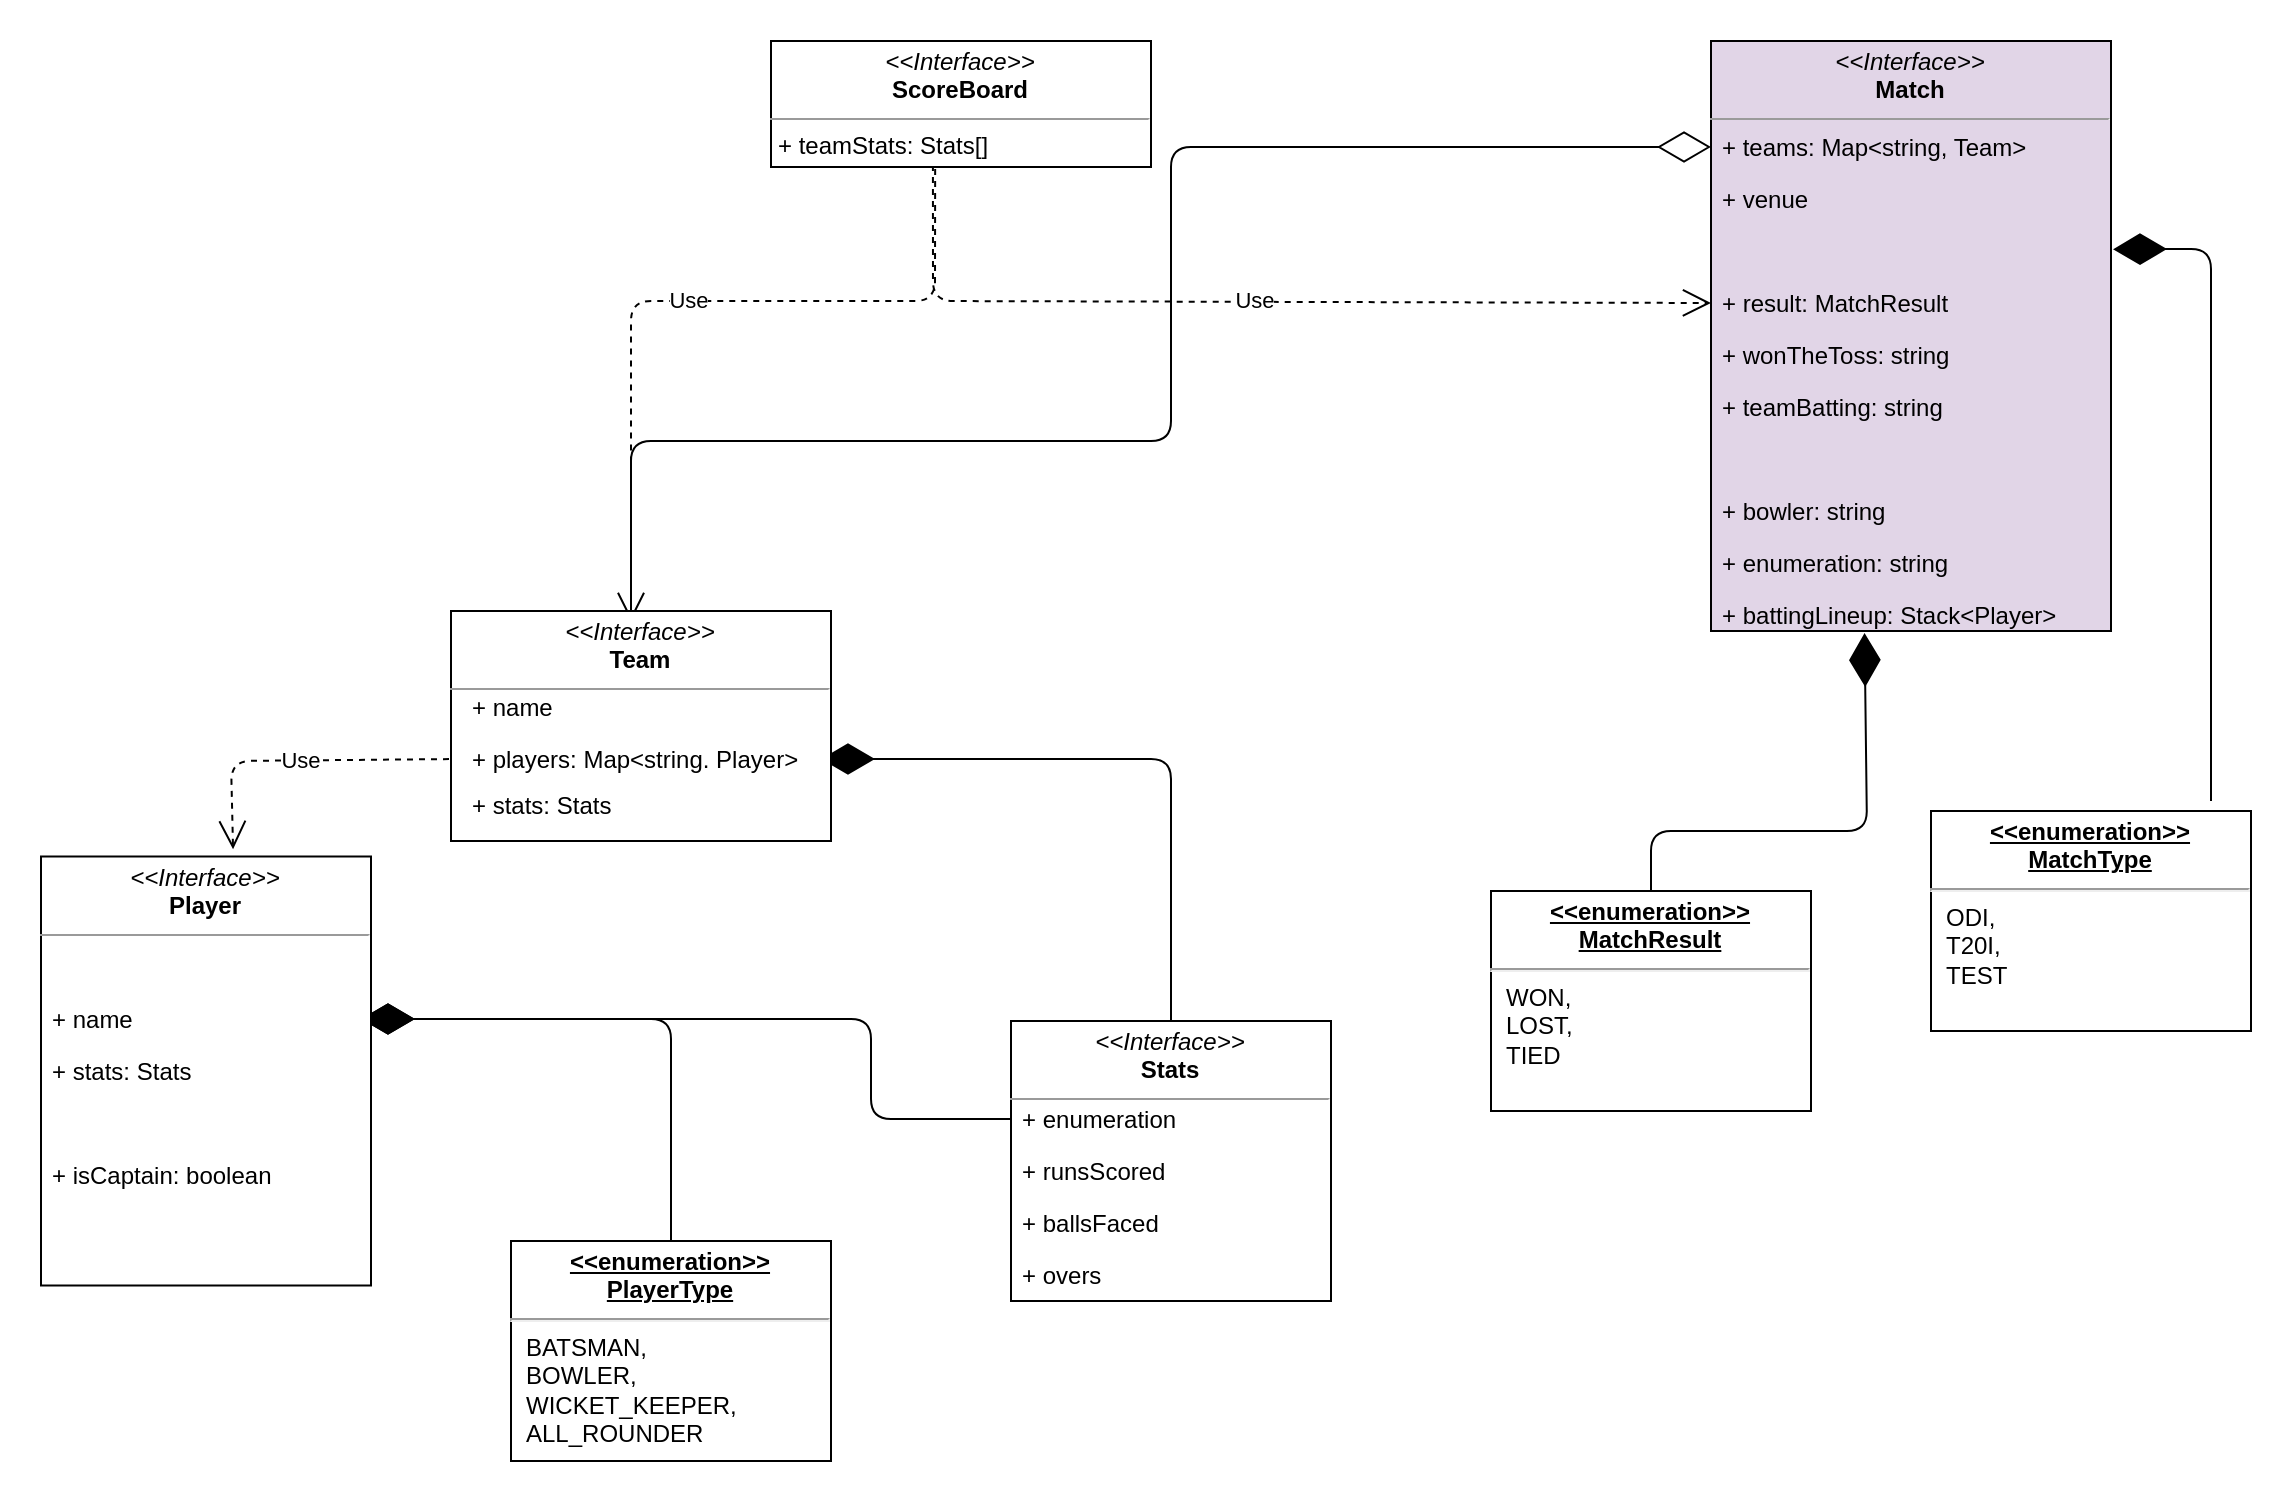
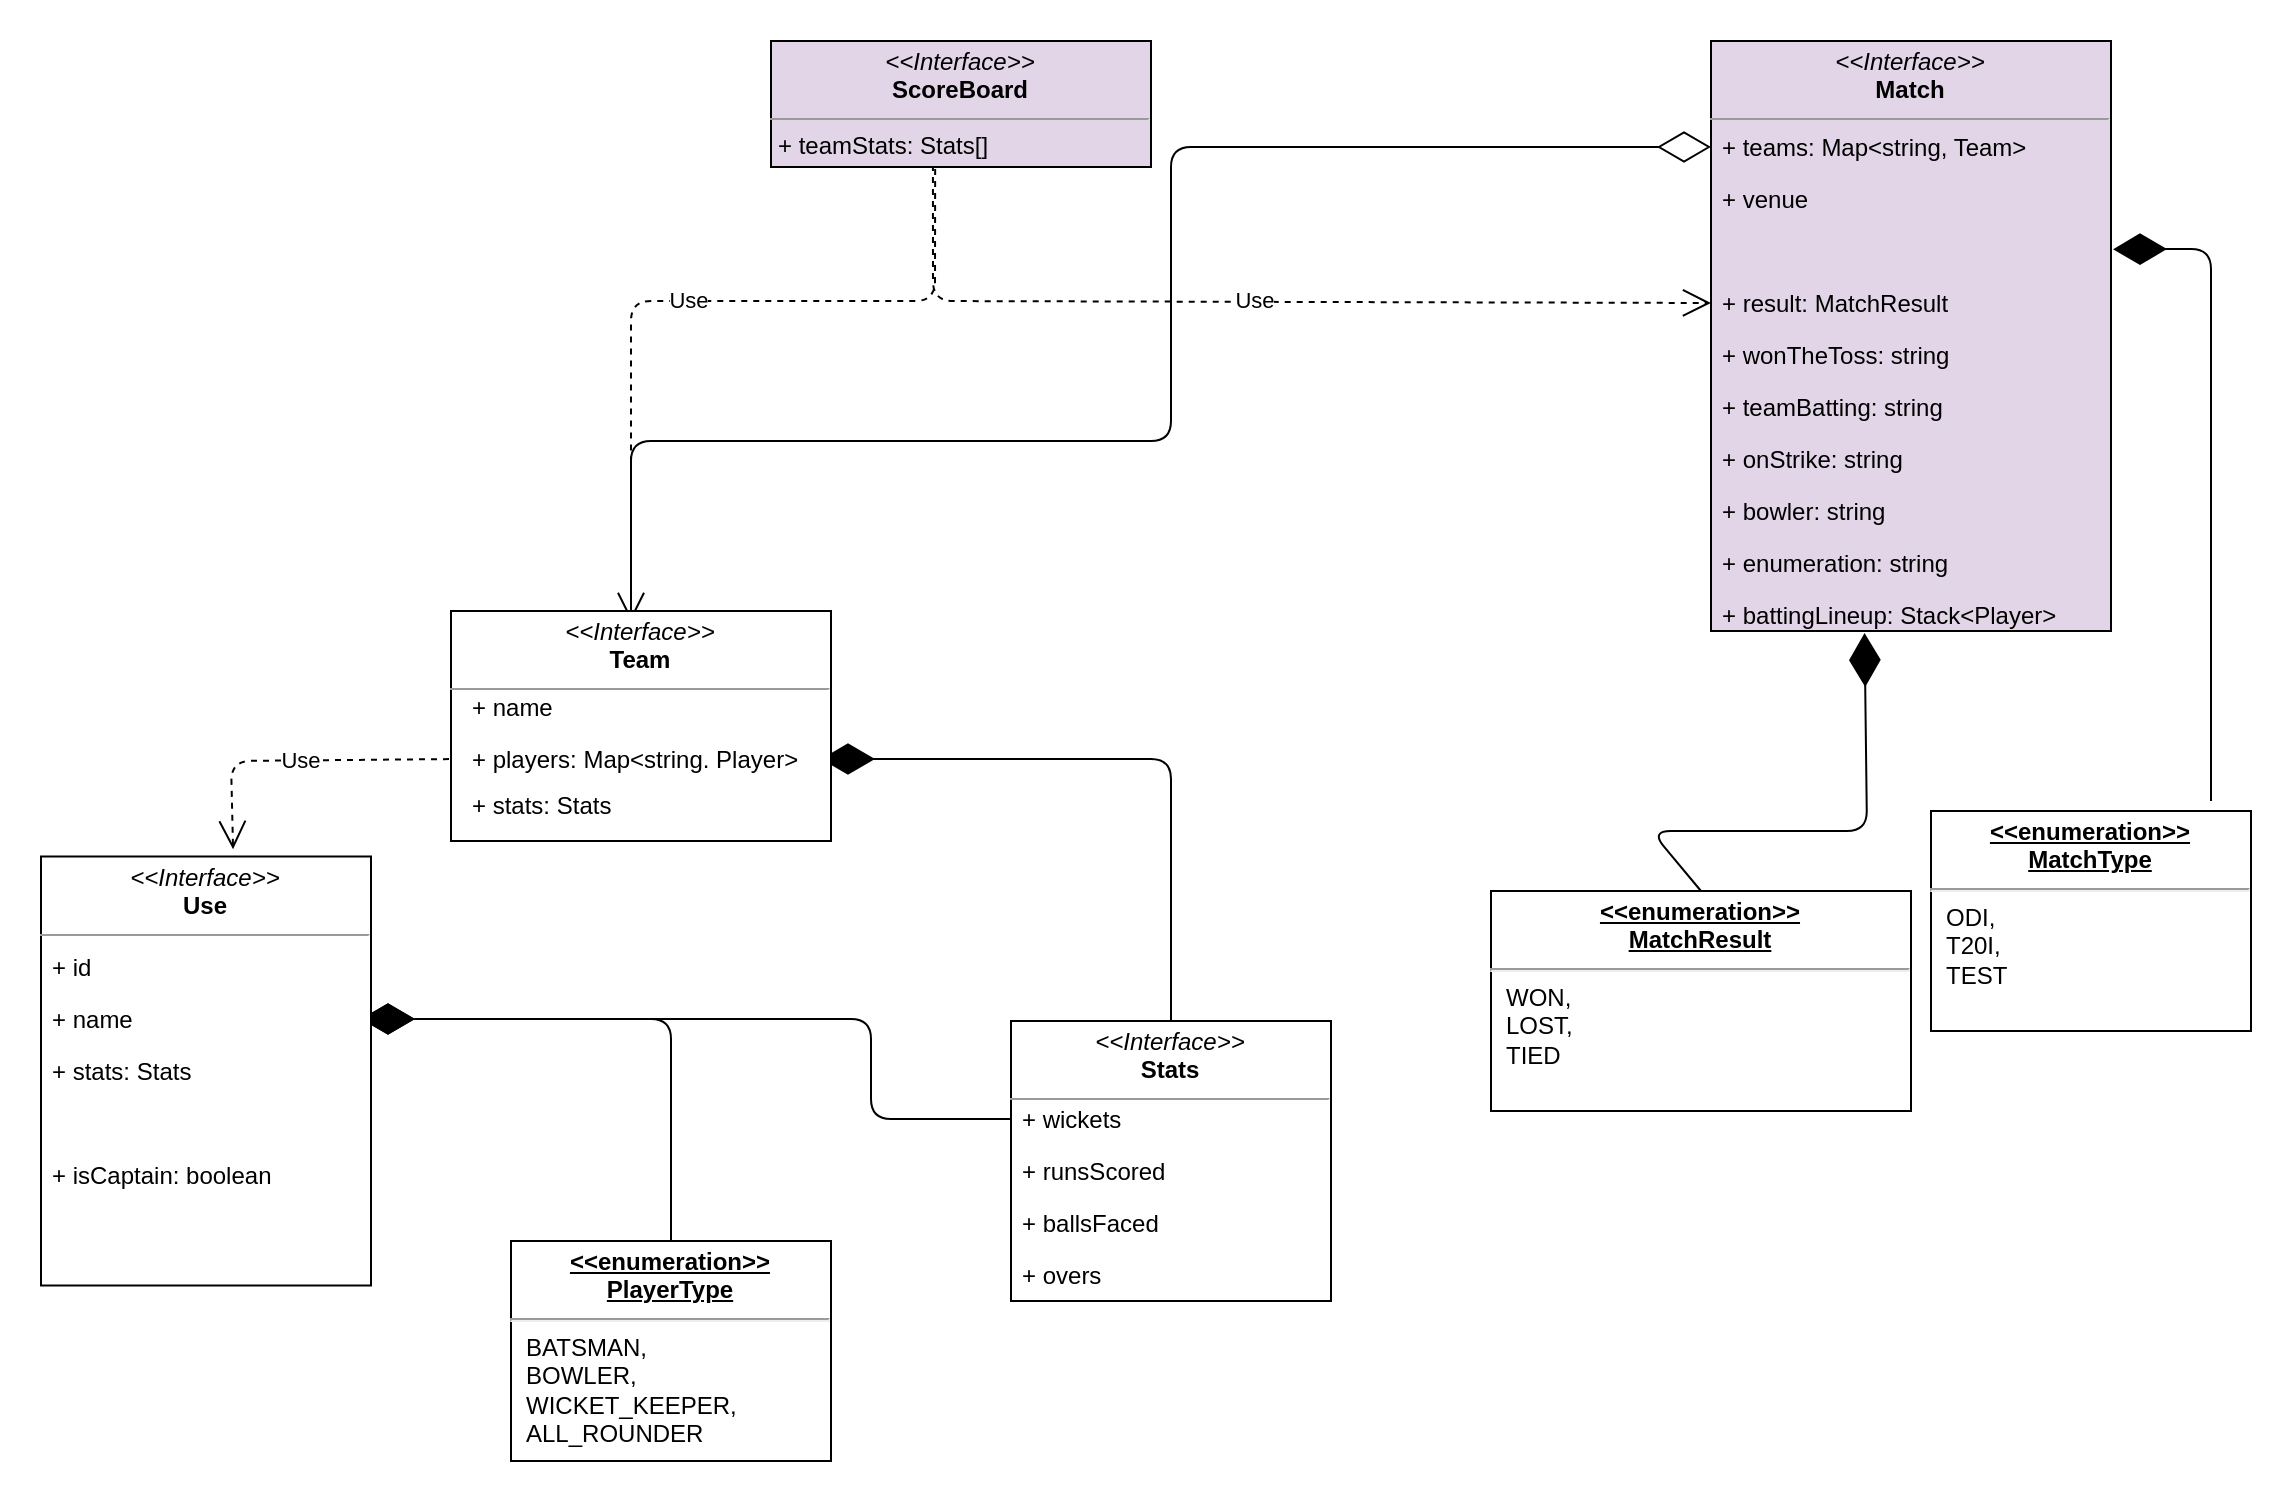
node "<<Interface>> ScoreBoard + teamStats: Stats[]": fillcolor #ffffff -> #e1d5e7
node "+ onStrike: string": added
node "<<Interface>> Player": label "<<Interface>> Player" -> "<<Interface>> Use"
node "+ id": added
node "<<enumeration>> MatchResult WON, LOST, TIED": size 320x220 -> 420x220
node "+ enumeration": label "+ enumeration" -> "+ wickets"
